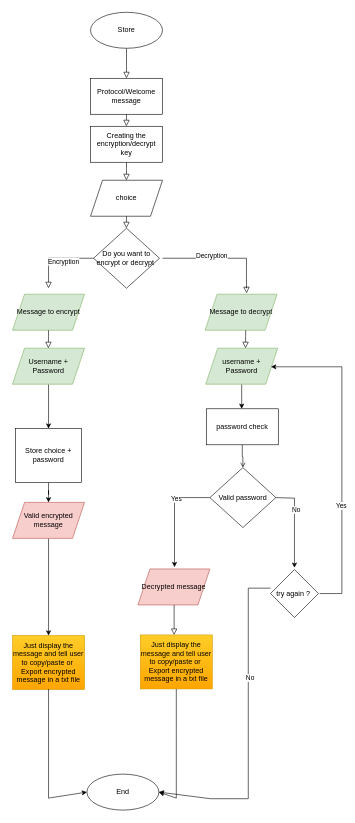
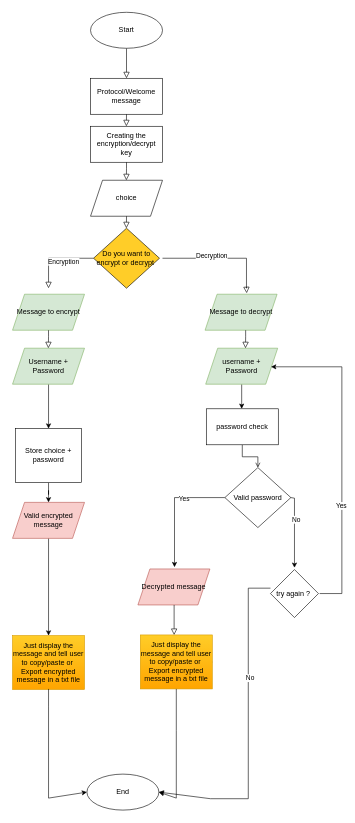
node "Store": label "Store" -> "Start"
node "Do you want to encrypt or decrypt": fillcolor #ffffff -> #ffcd28
node "Valid password": moved (243, 498) -> (258, 498)
